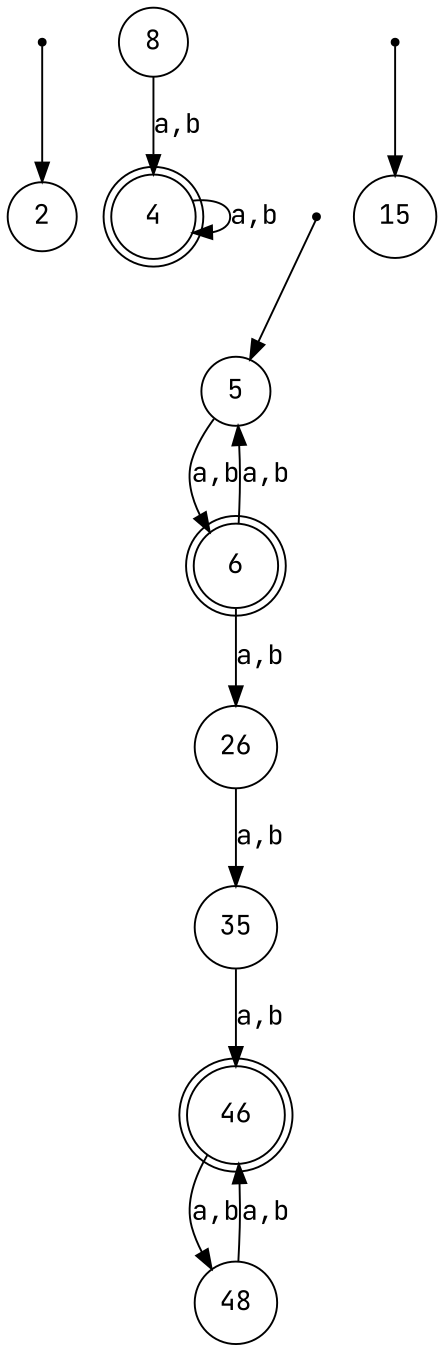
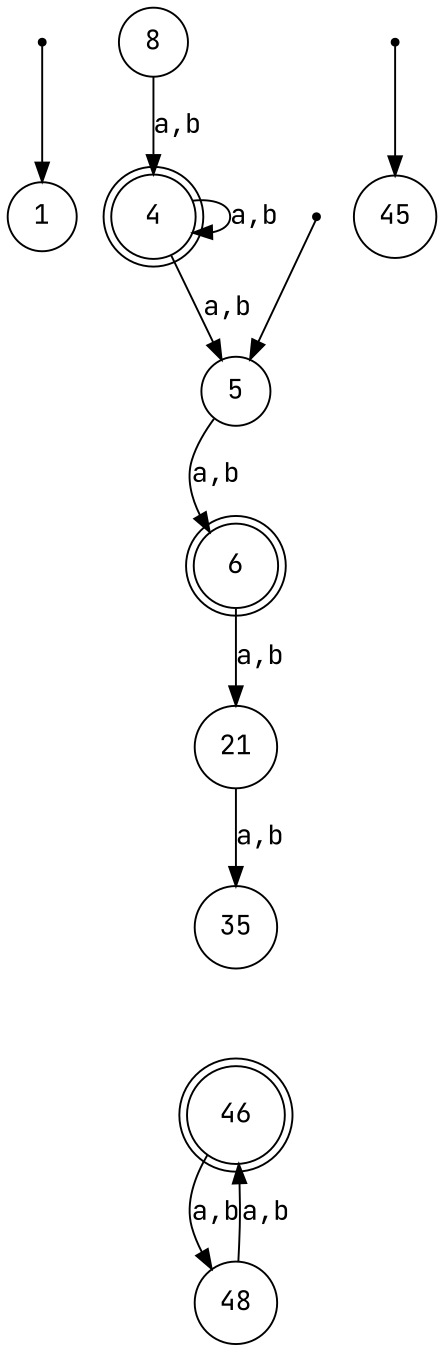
node "2": label "2" -> "1"
node "15": label "15" -> "45"
edge "6" -> "5": now "4" -> "5"
node "26": label "26" -> "21"
edge "35" -> "46": removed, label "a,b"
